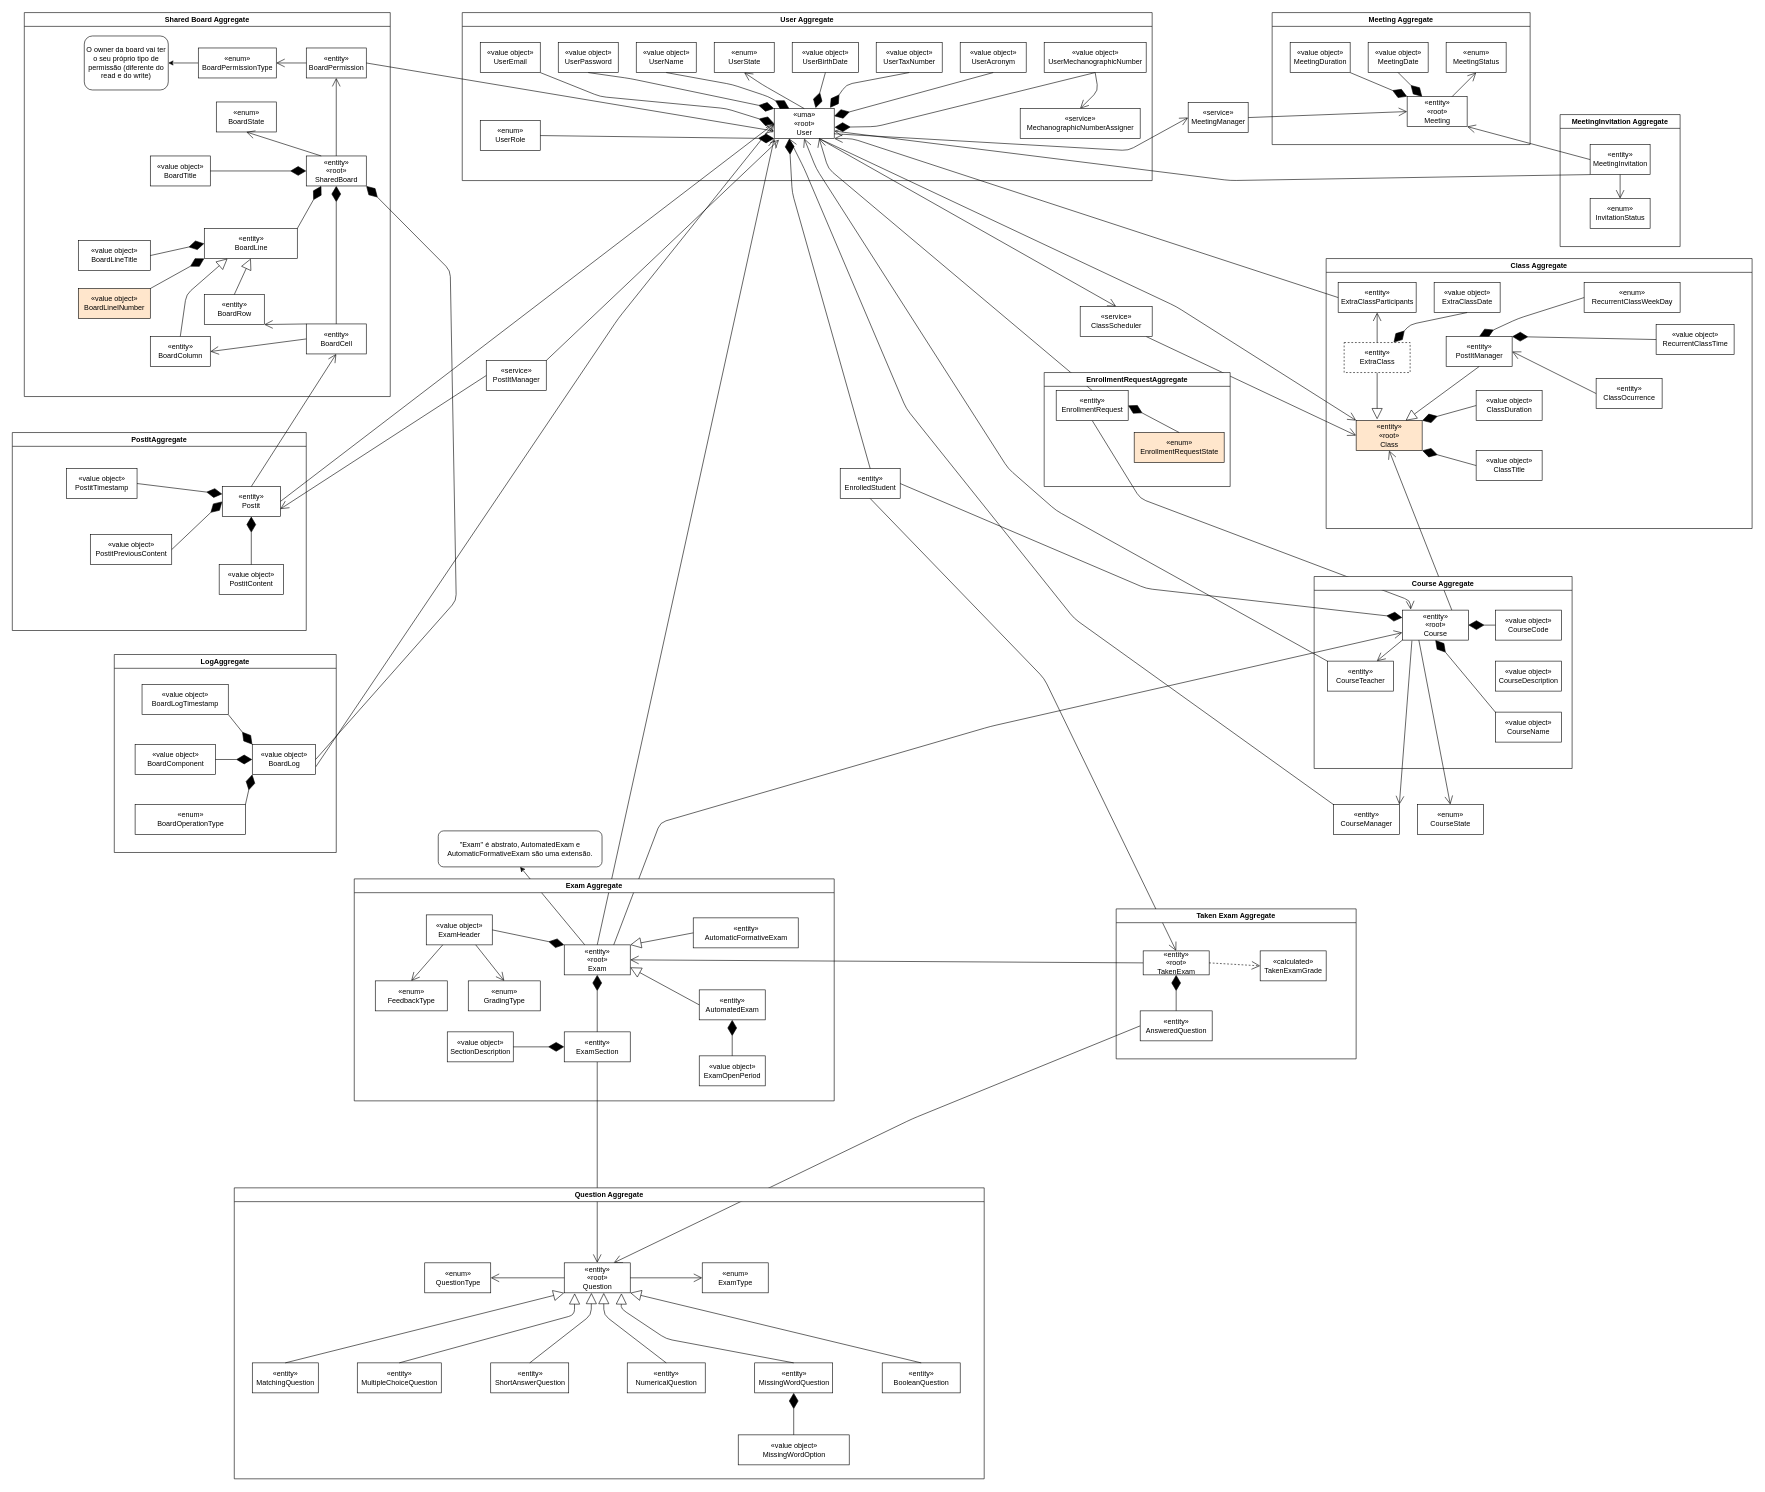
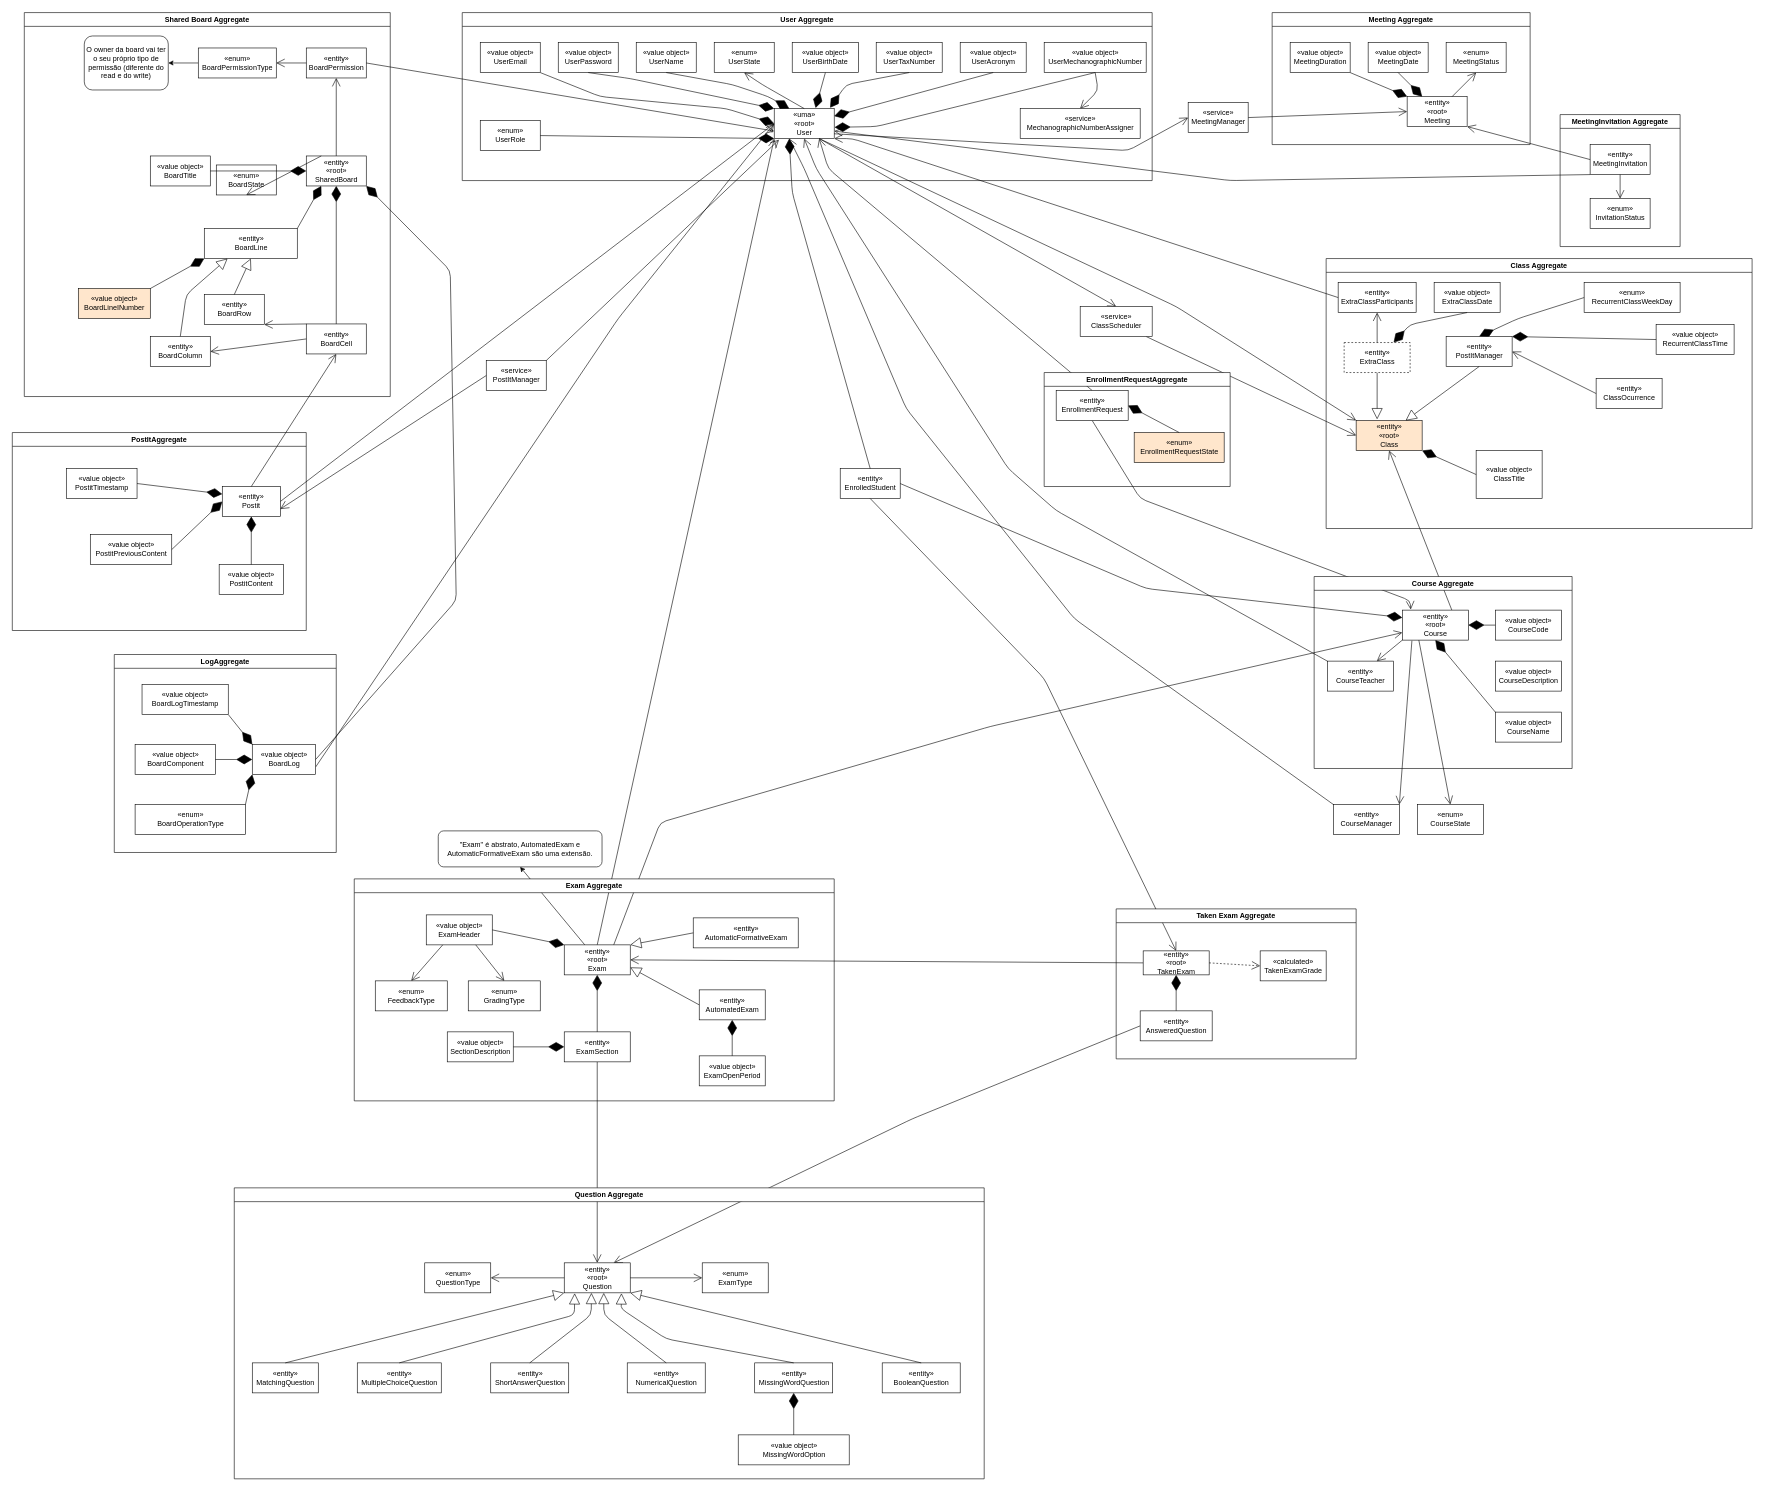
node "«enum» BoardState": moved (246, 117) -> (246, 180)
edge "«value object» BoardLineTitle" -> "«entity» BoardLine": removed
node "«value object» BoardLineTitle": removed
node "«value object» ClassDuration": removed
edge "«value object» ClassDuration" -> "«entity» «root» Class": removed
node "«value object» ClassTitle": size 66x30 -> 66x48
